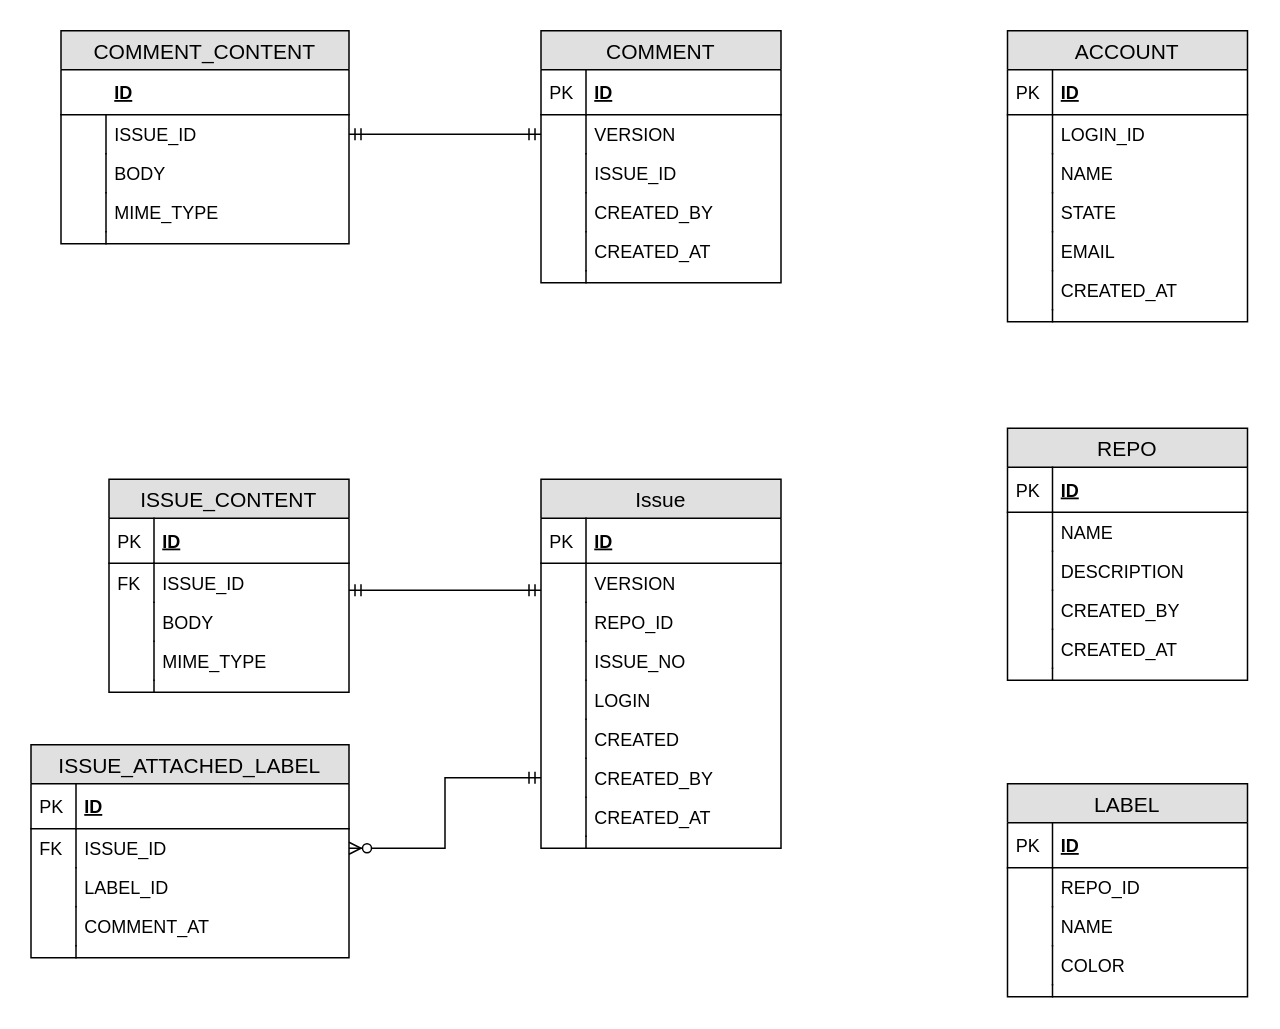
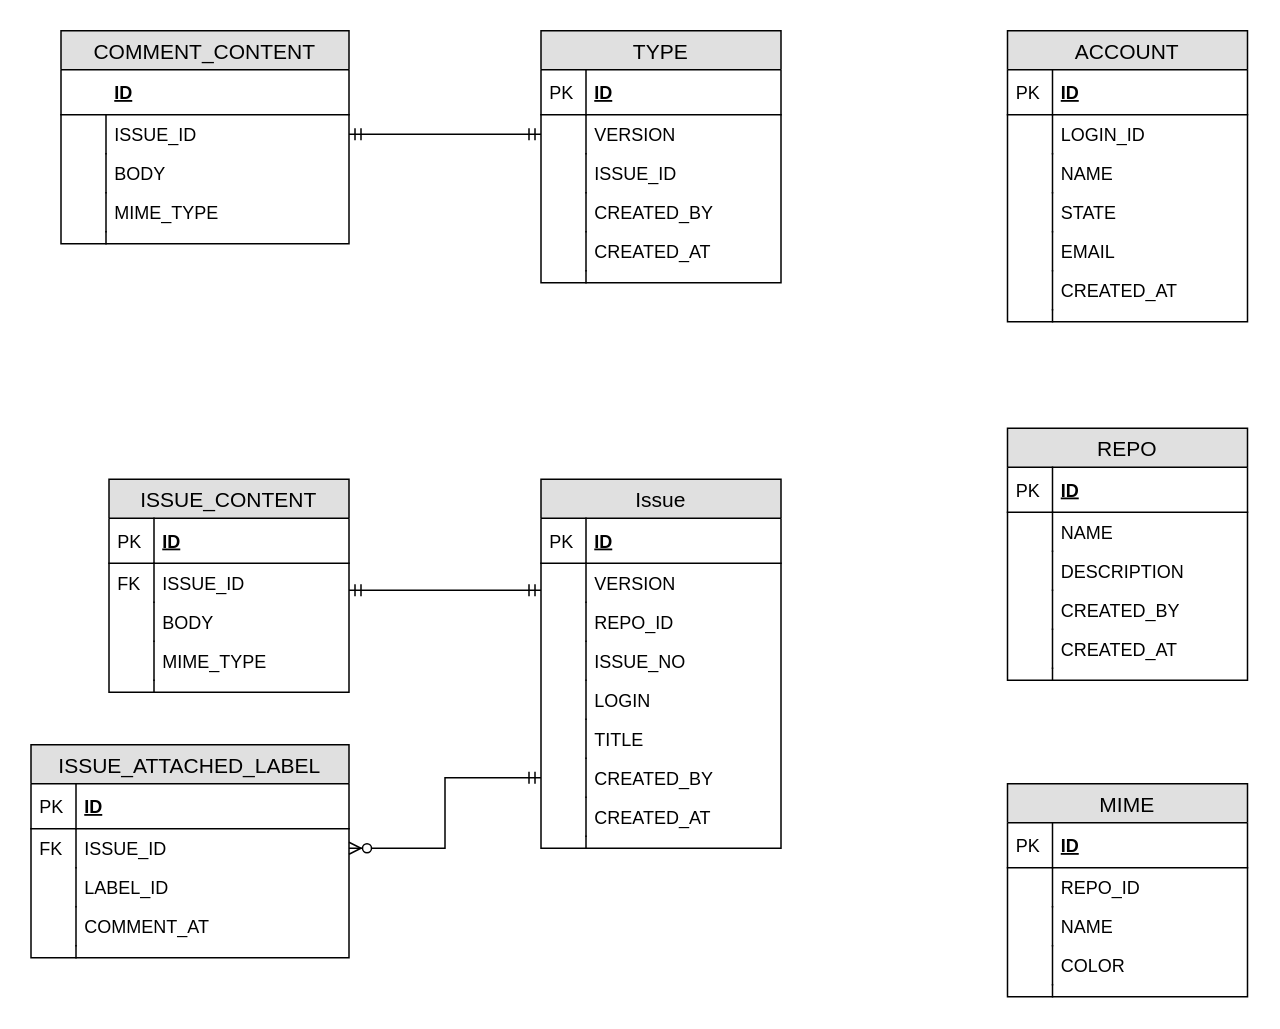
node "COMMENT": label "COMMENT" -> "TYPE"
node "CREATED": label "CREATED" -> "TITLE"
node "LABEL": label "LABEL" -> "MIME"
